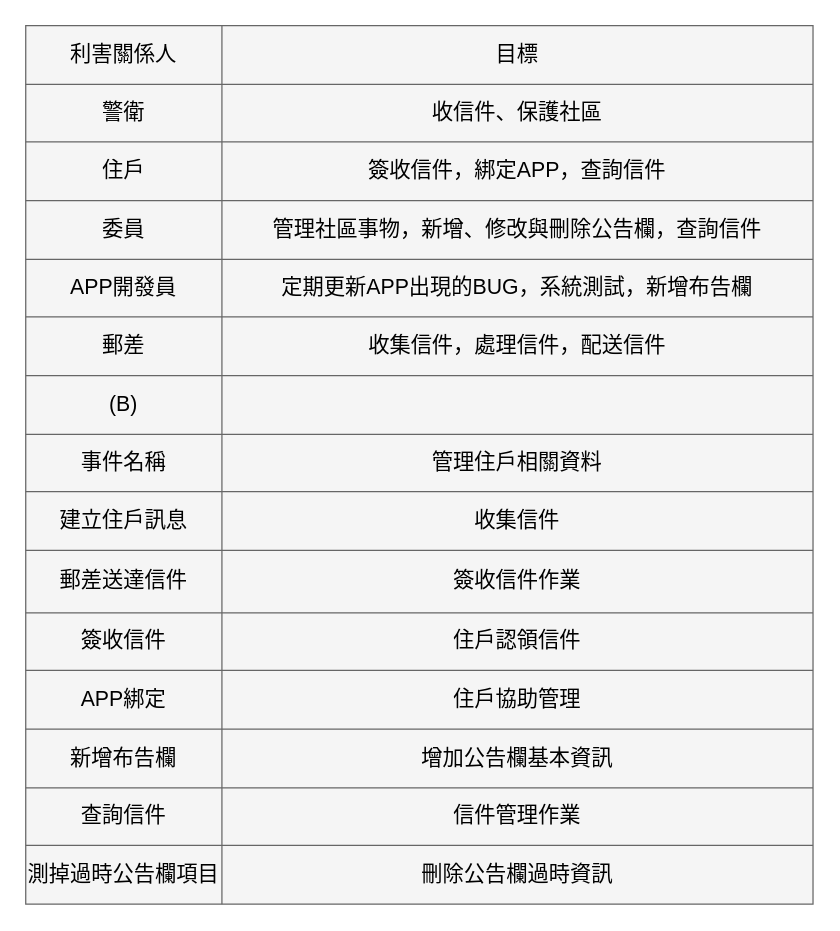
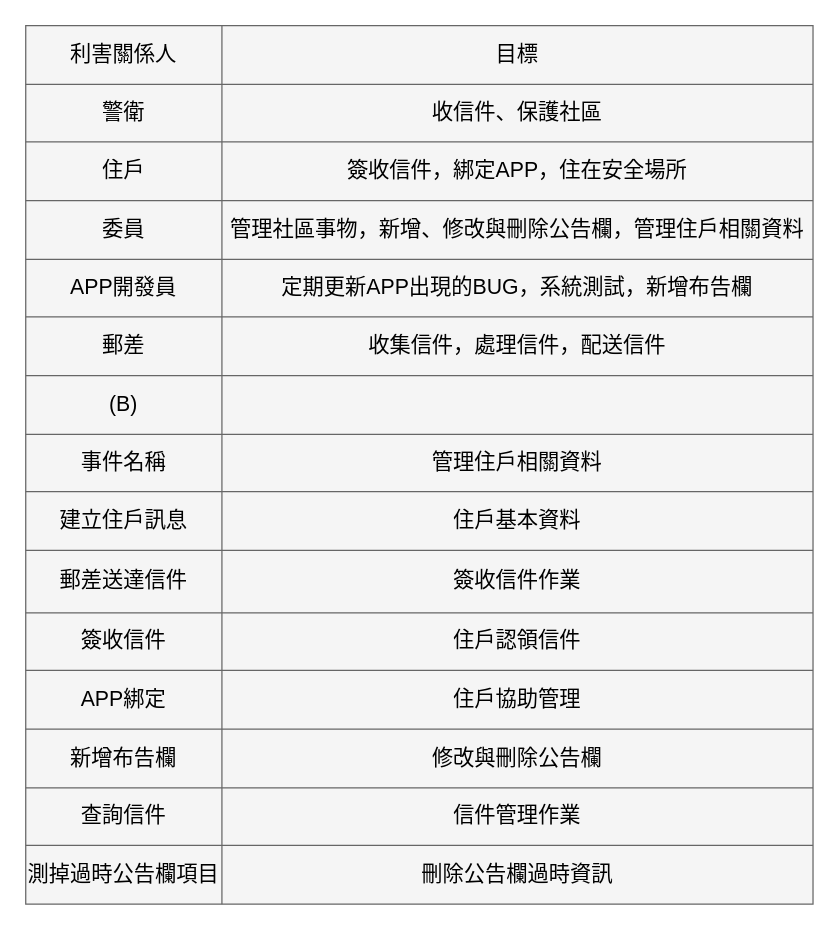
node "簽收信件，綁定APP，查詢信件": label "簽收信件，綁定APP，查詢信件" -> "簽收信件，綁定APP，住在安全場所"
node "管理社區事物，新增、修改與刪除公告欄，查詢信件": label "管理社區事物，新增、修改與刪除公告欄，查詢信件" -> "管理社區事物，新增、修改與刪除公告欄，管理住戶相關資料"
node "收集信件": label "收集信件" -> "住戶基本資料"
node "增加公告欄基本資訊": label "增加公告欄基本資訊" -> "修改與刪除公告欄"
